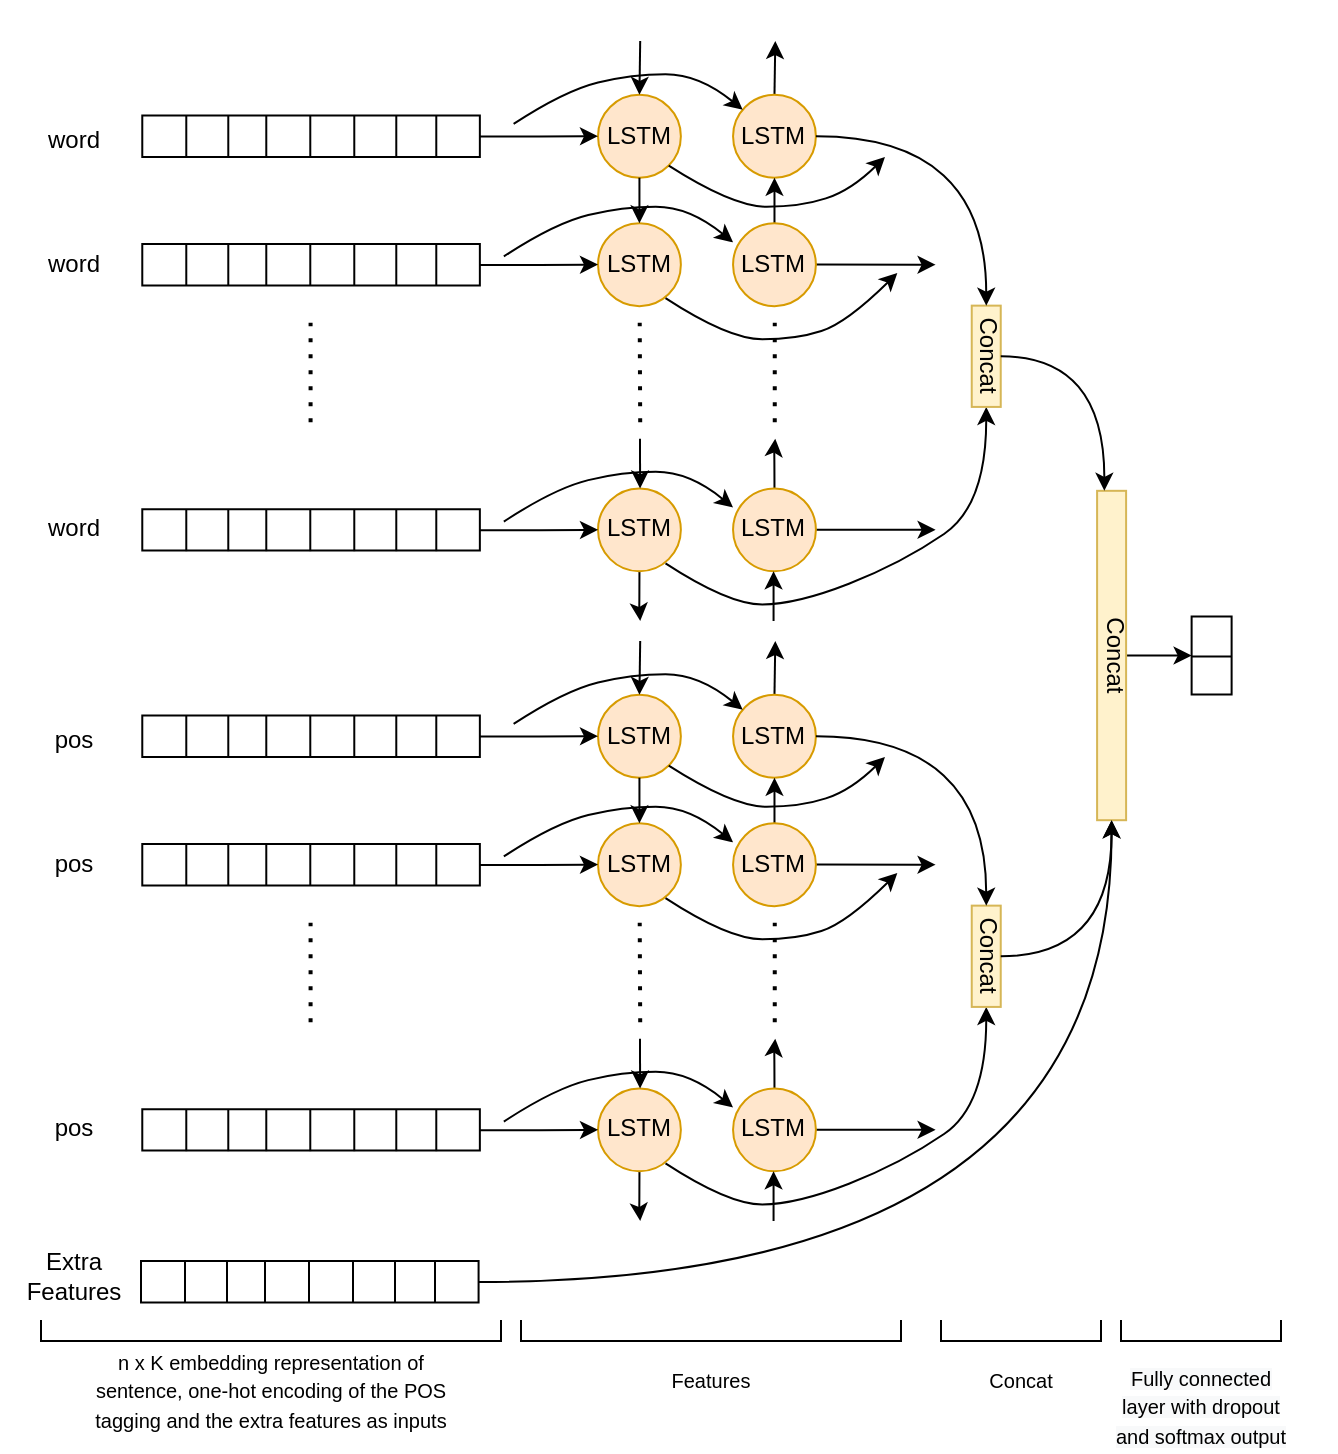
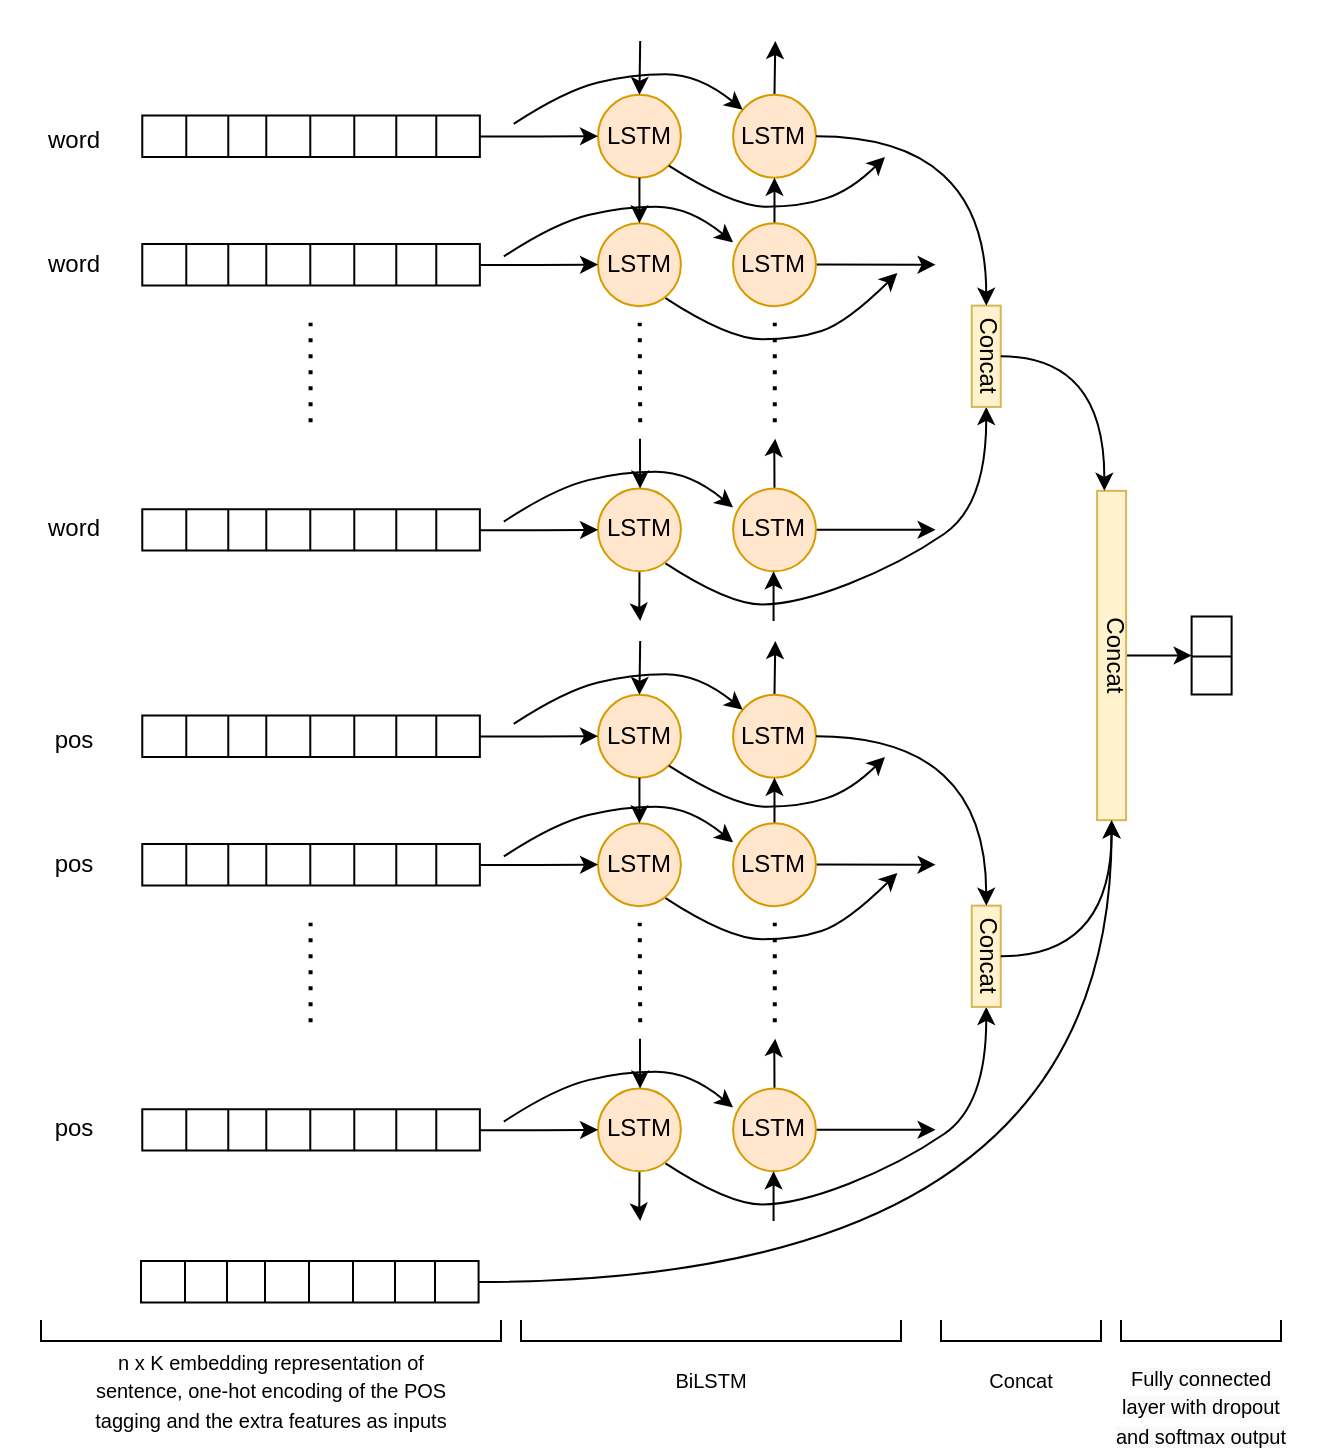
node "Extra Features": removed
node "Features": label "Features" -> "BiLSTM"
